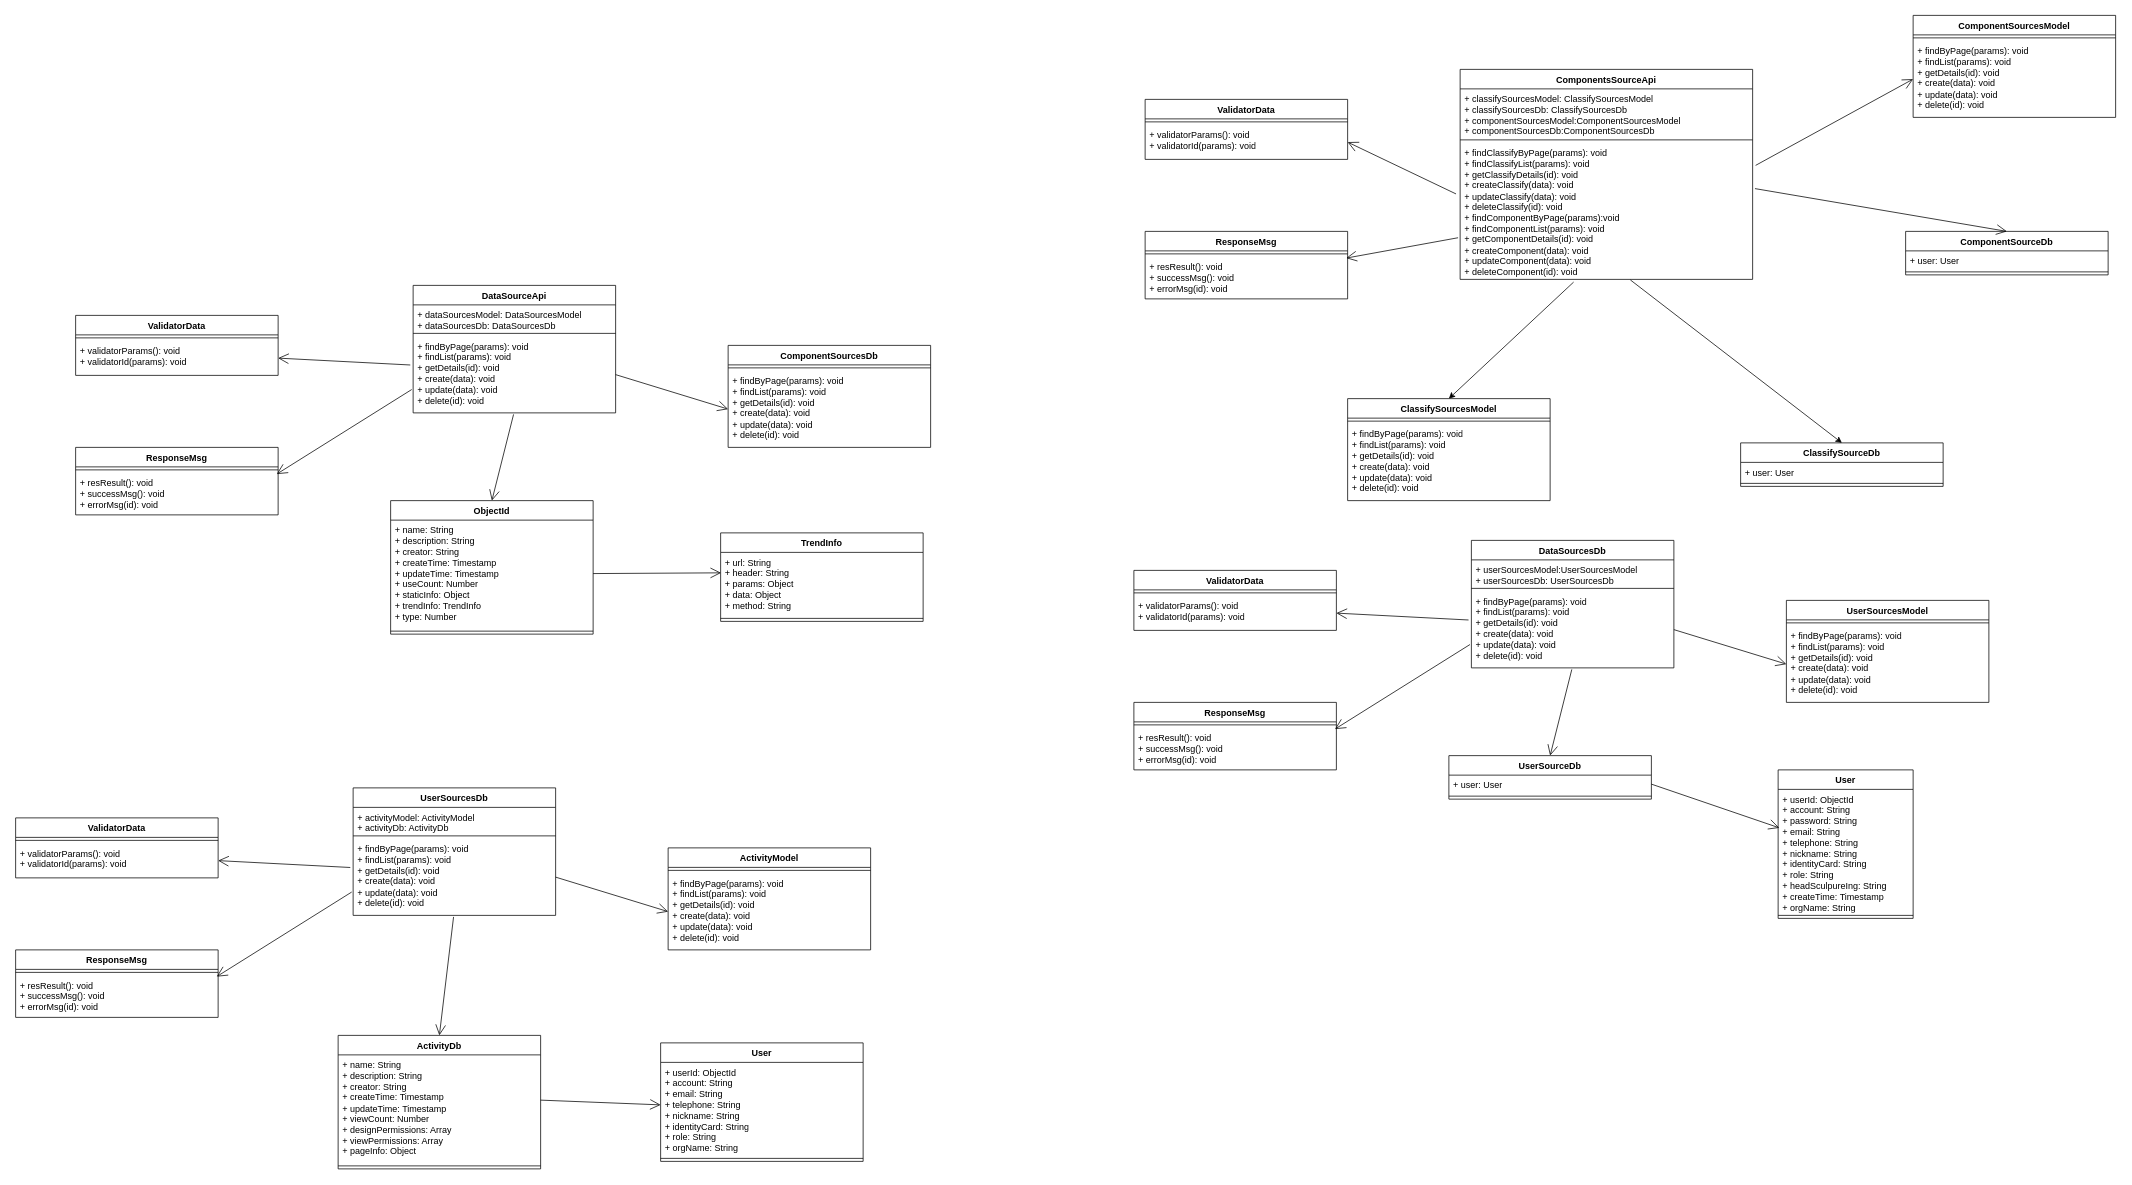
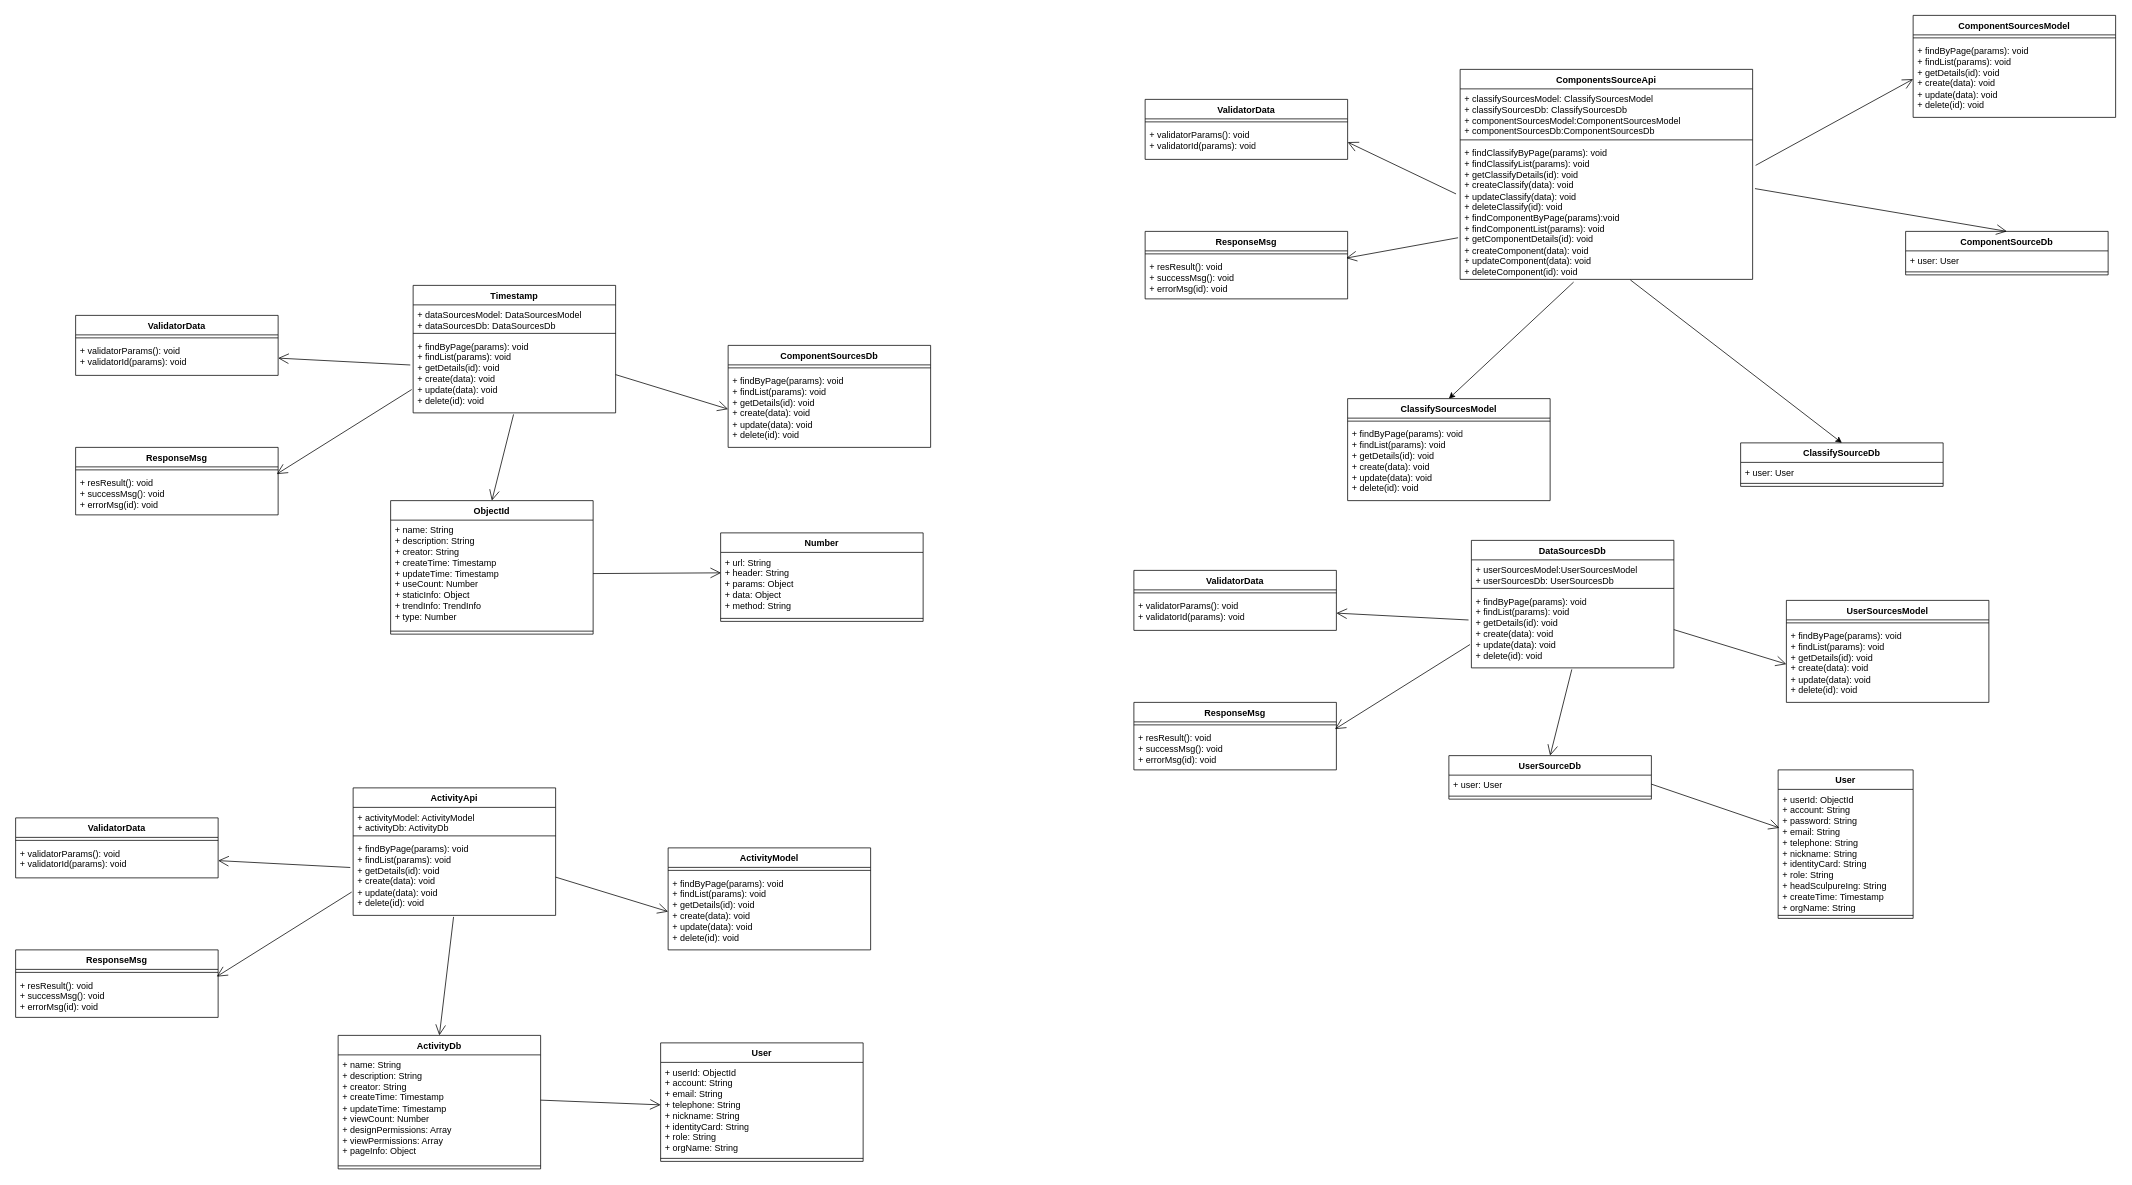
node "DataSourceApi": label "DataSourceApi" -> "Timestamp"
node "TrendInfo": label "TrendInfo" -> "Number"
node "UserSourcesDb": label "UserSourcesDb" -> "ActivityApi"
